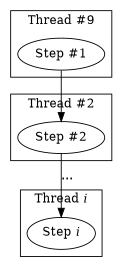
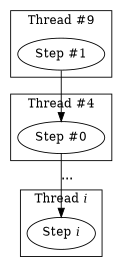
cluster "Thread #2": label "Thread #2" -> "Thread #4"
node "Step #2": label "Step #2" -> "Step #0"
